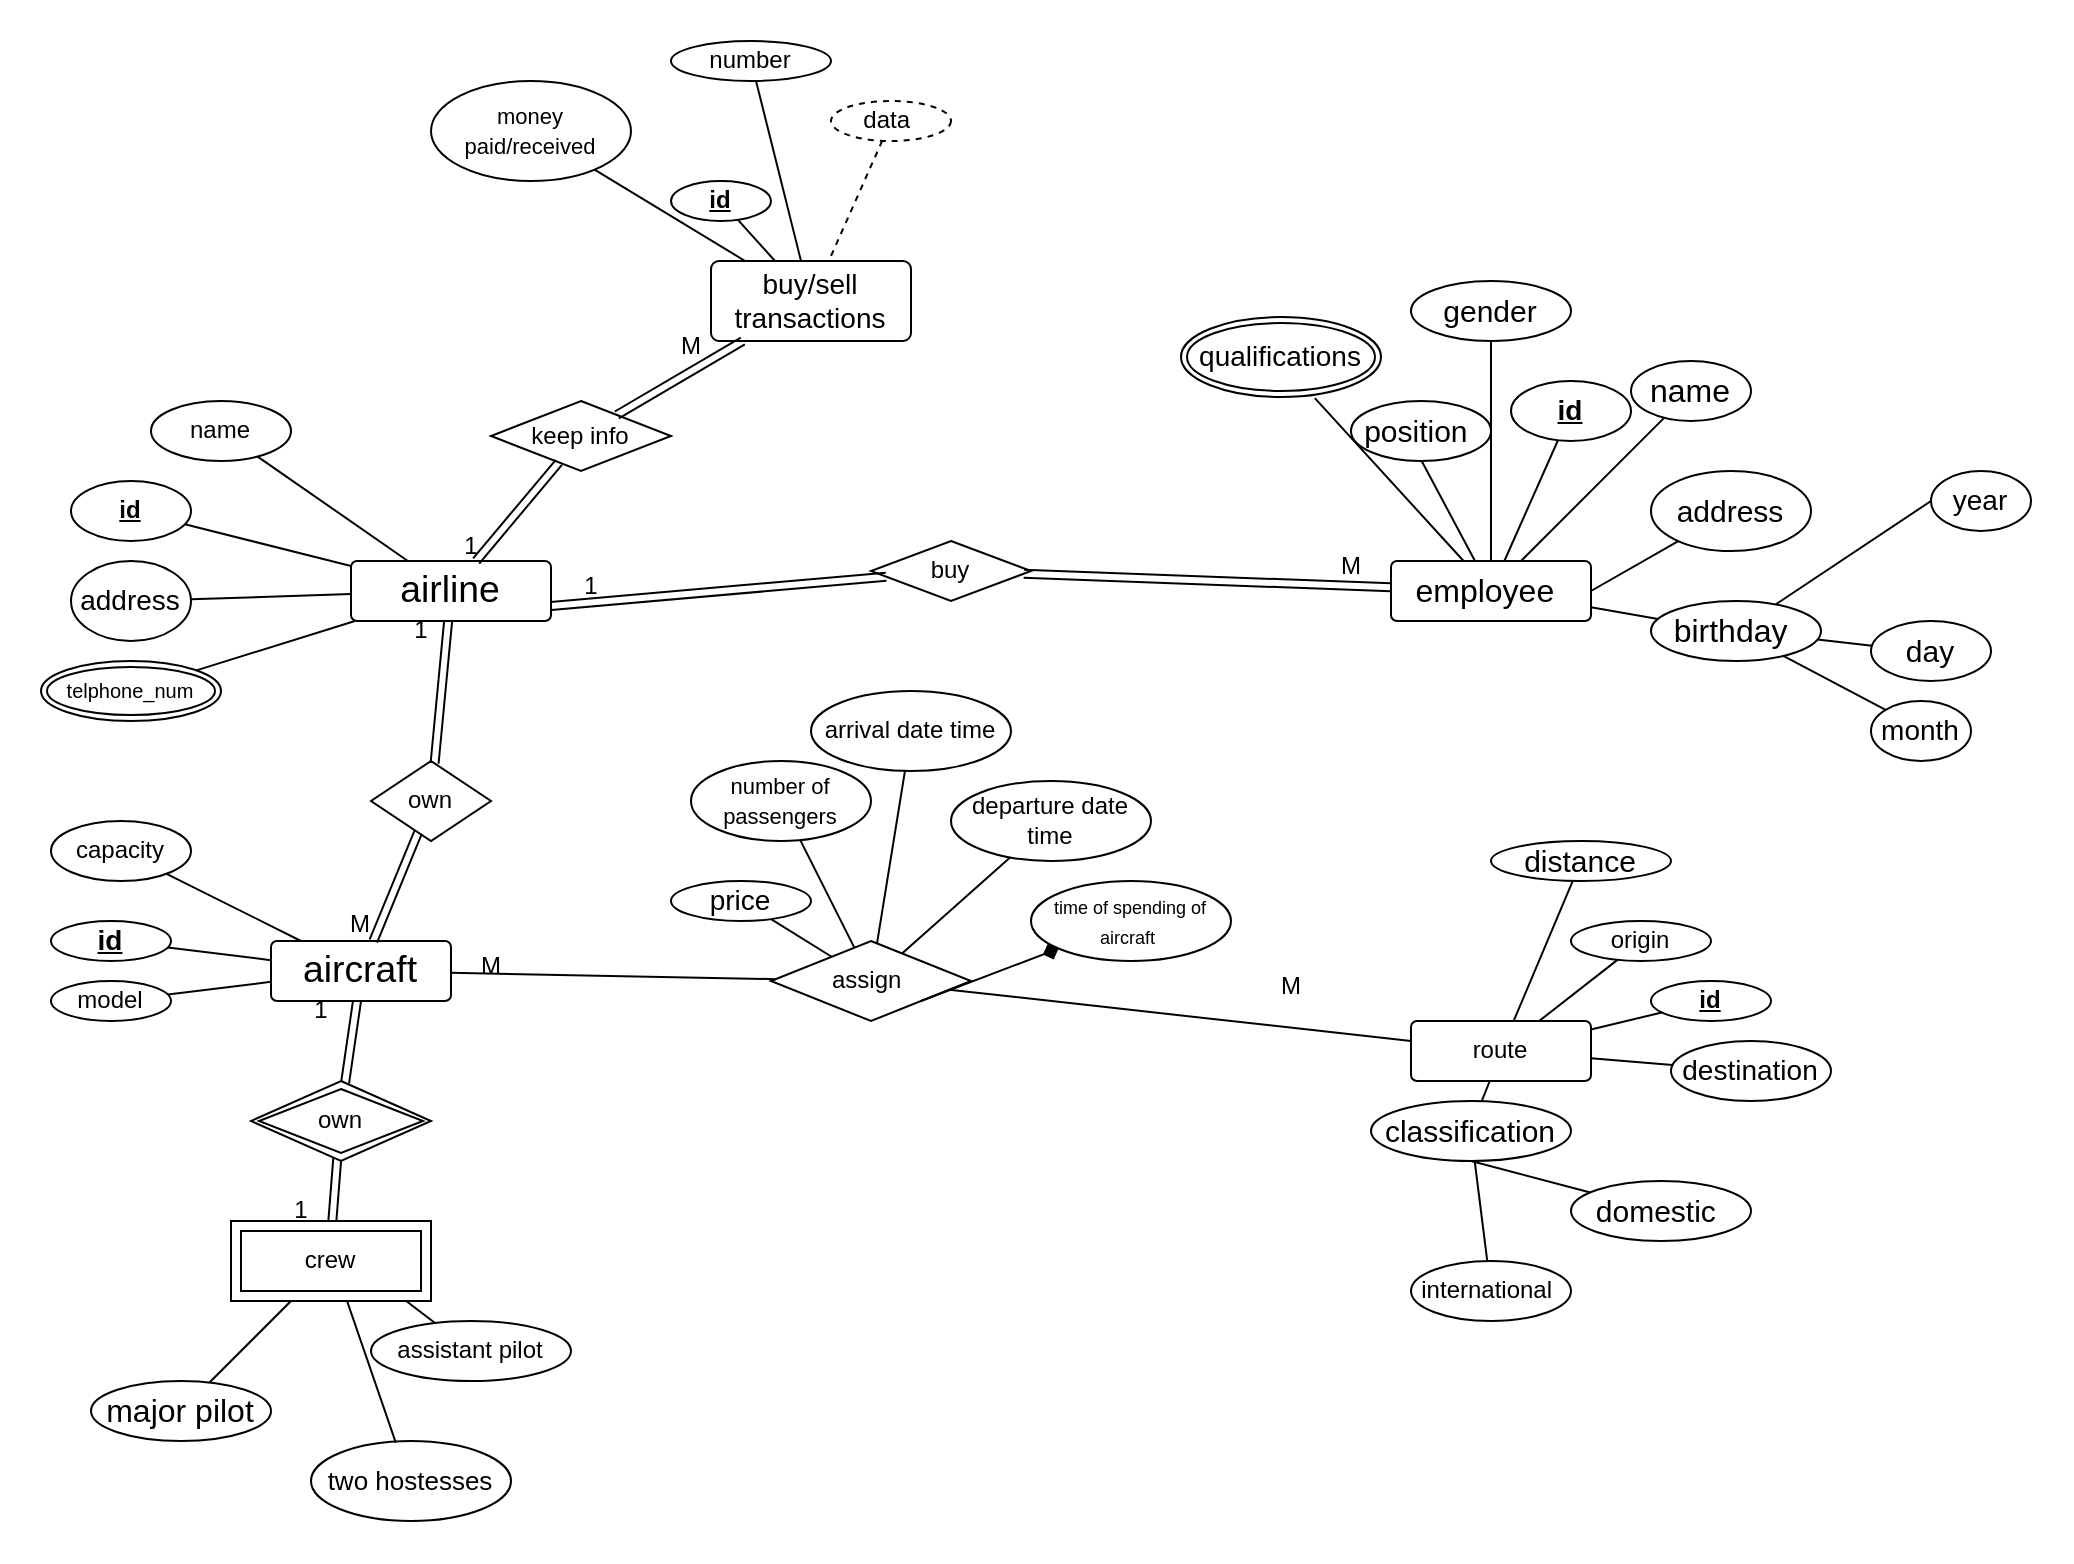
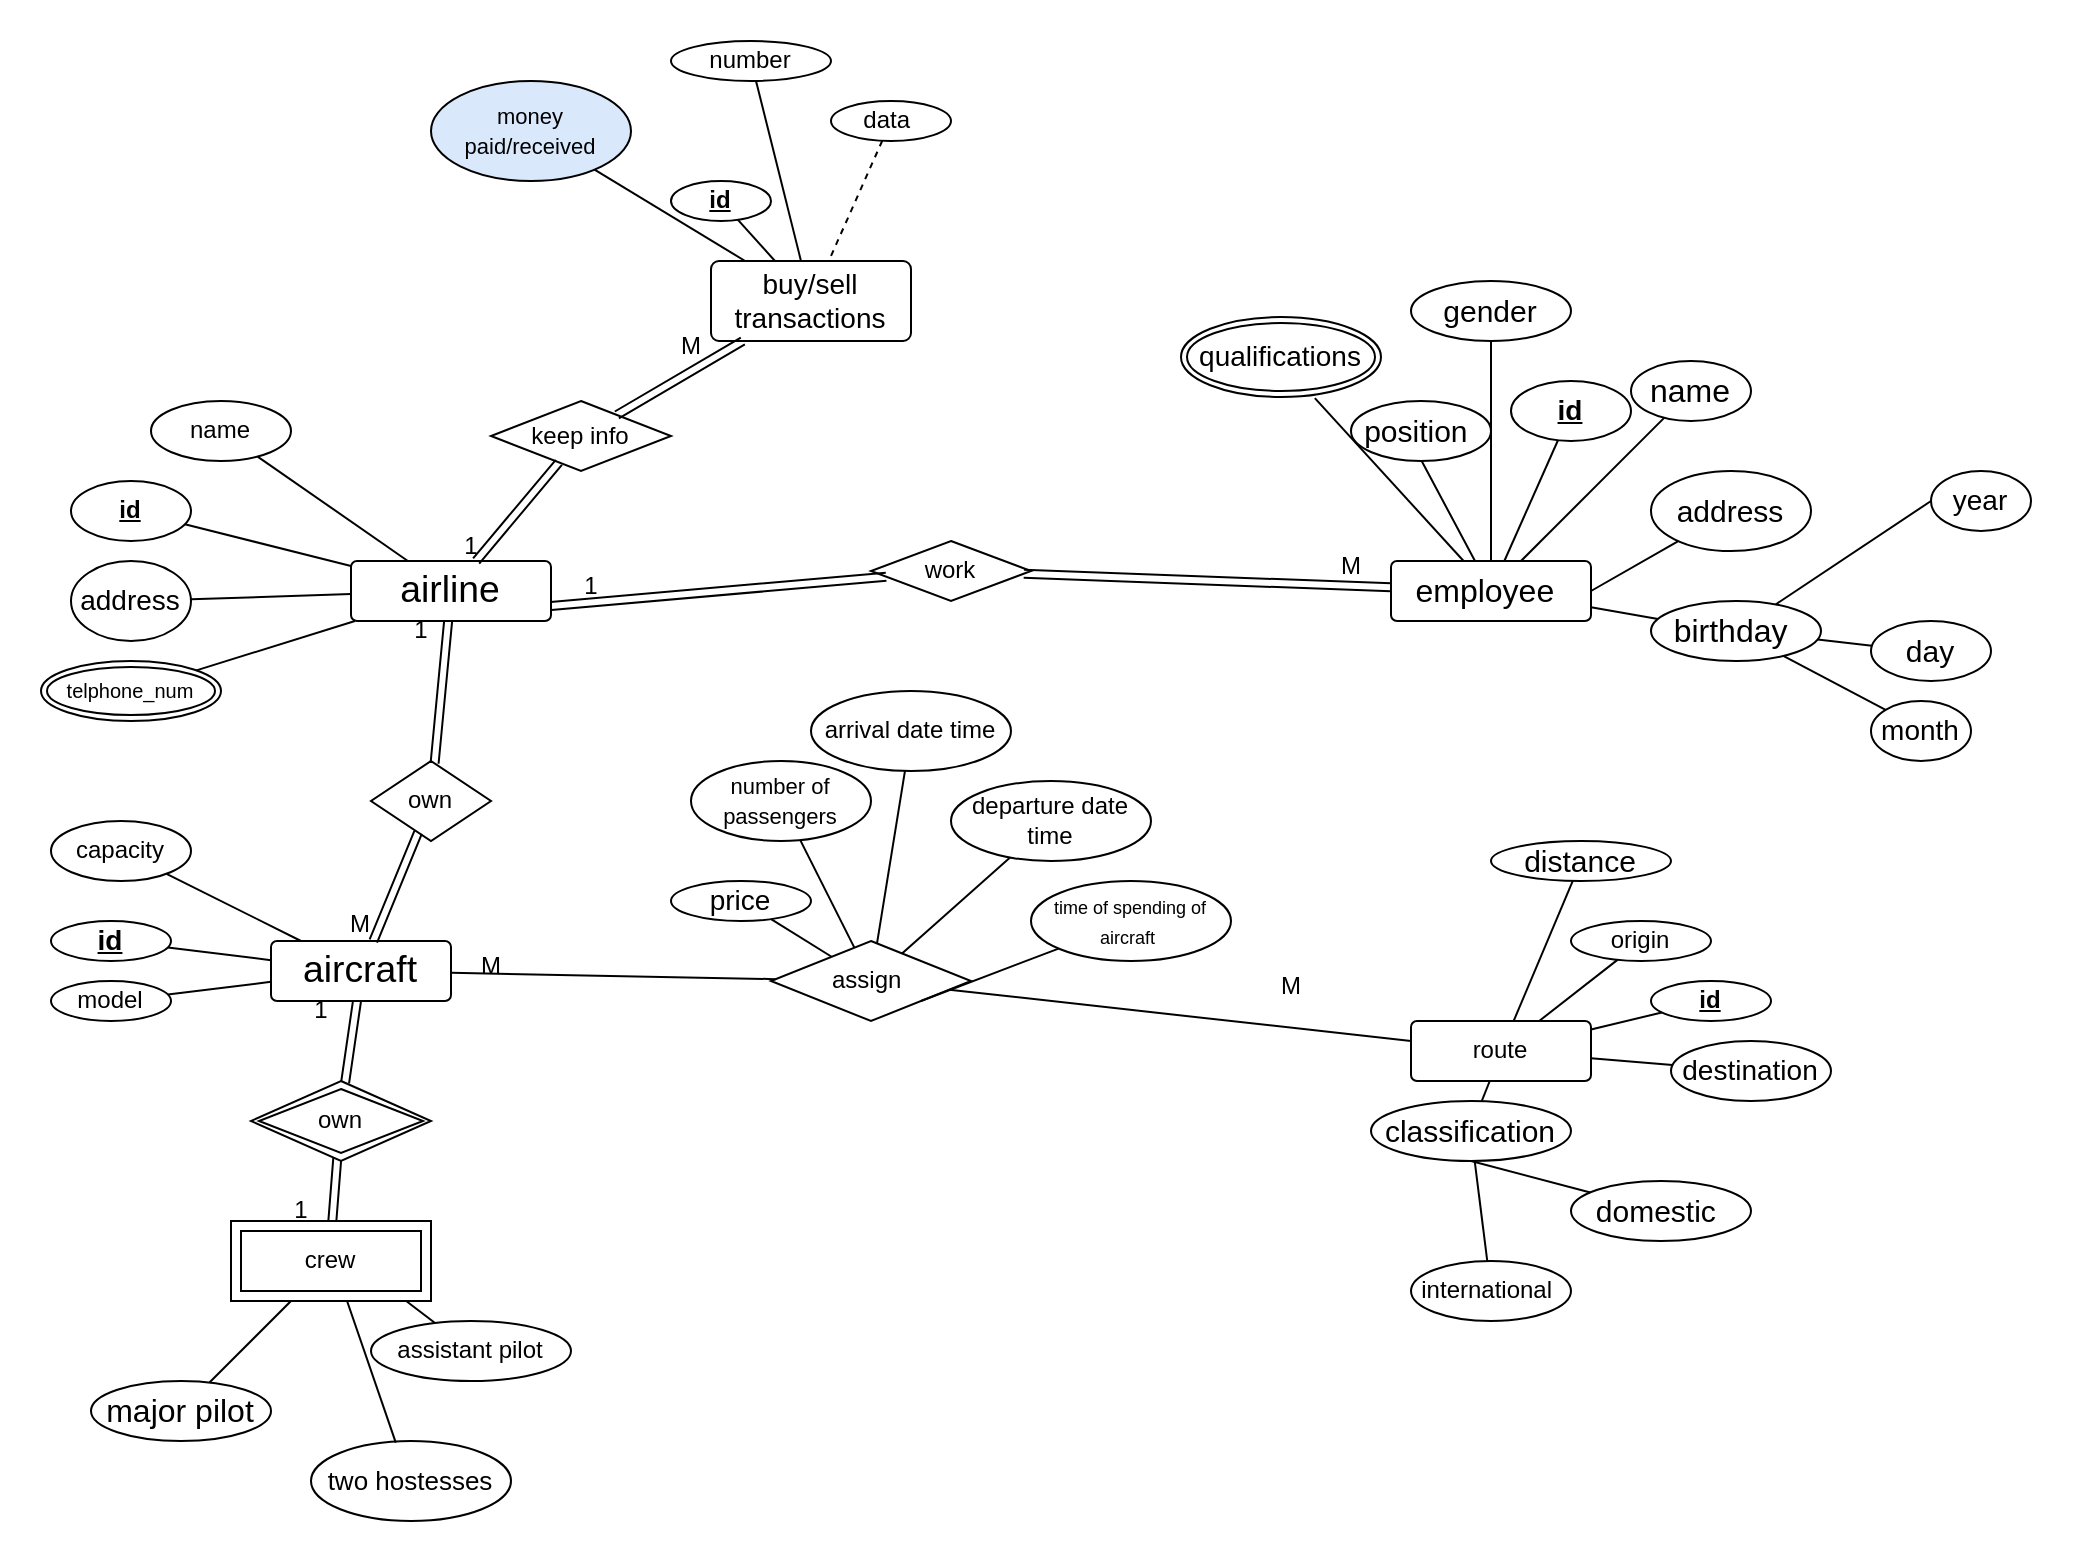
node "data": style dashed -> solid
node "money paid/received": fillcolor #ffffff -> #dae8fc
node "buy": label "buy" -> "work"
edge "assign" -> "time of spending of aircraft": arrowhead diamond -> none
